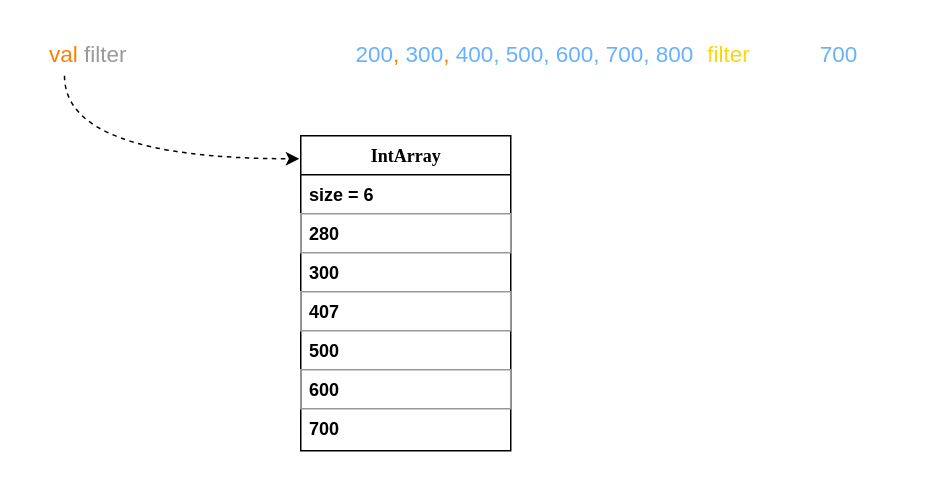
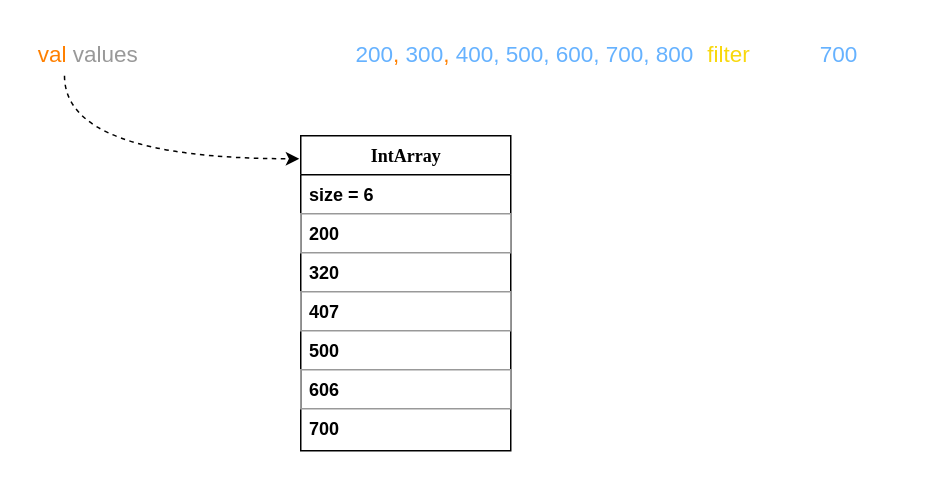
node "val filter =": label "val filter =" -> "val values ="
node "280": label "280" -> "200"
node "300": label "300" -> "320"
node "600": label "600" -> "606"
